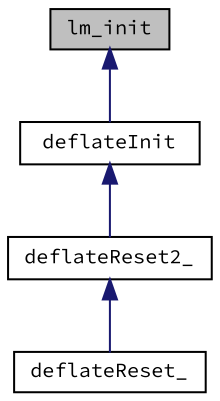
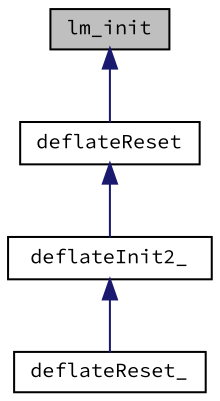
node "deflateInit": label "deflateInit" -> "deflateReset"
node "deflateReset2_": label "deflateReset2_" -> "deflateInit2_"
